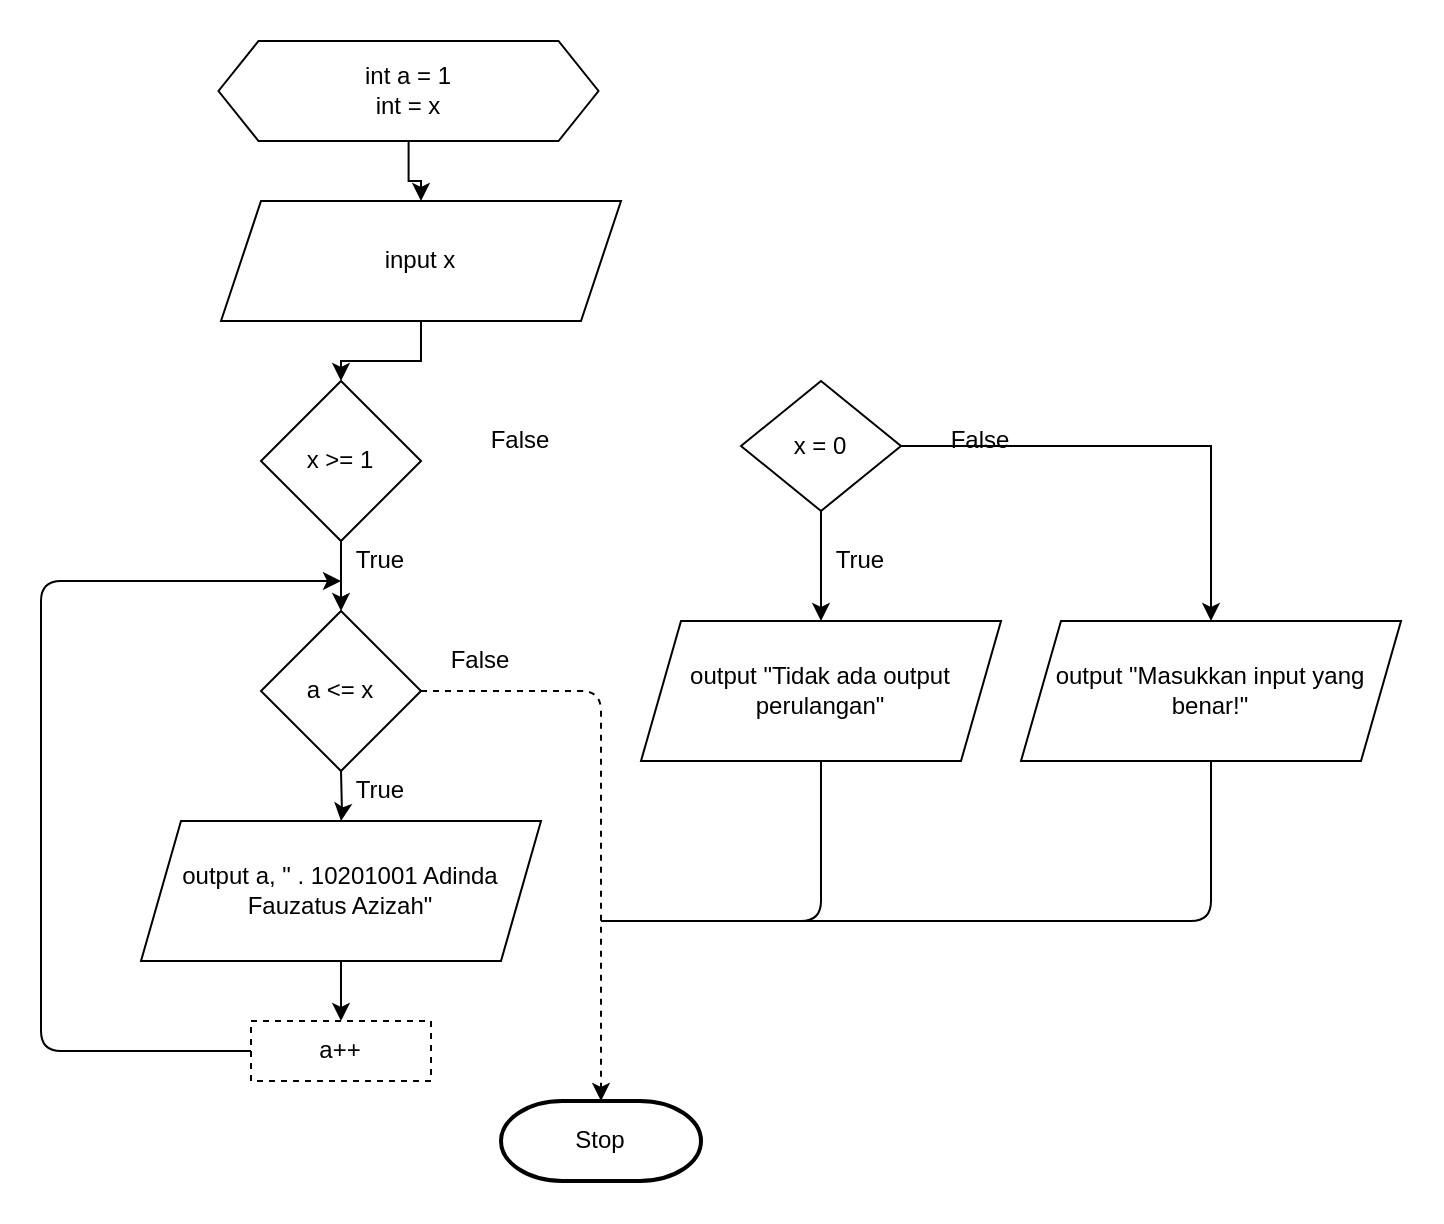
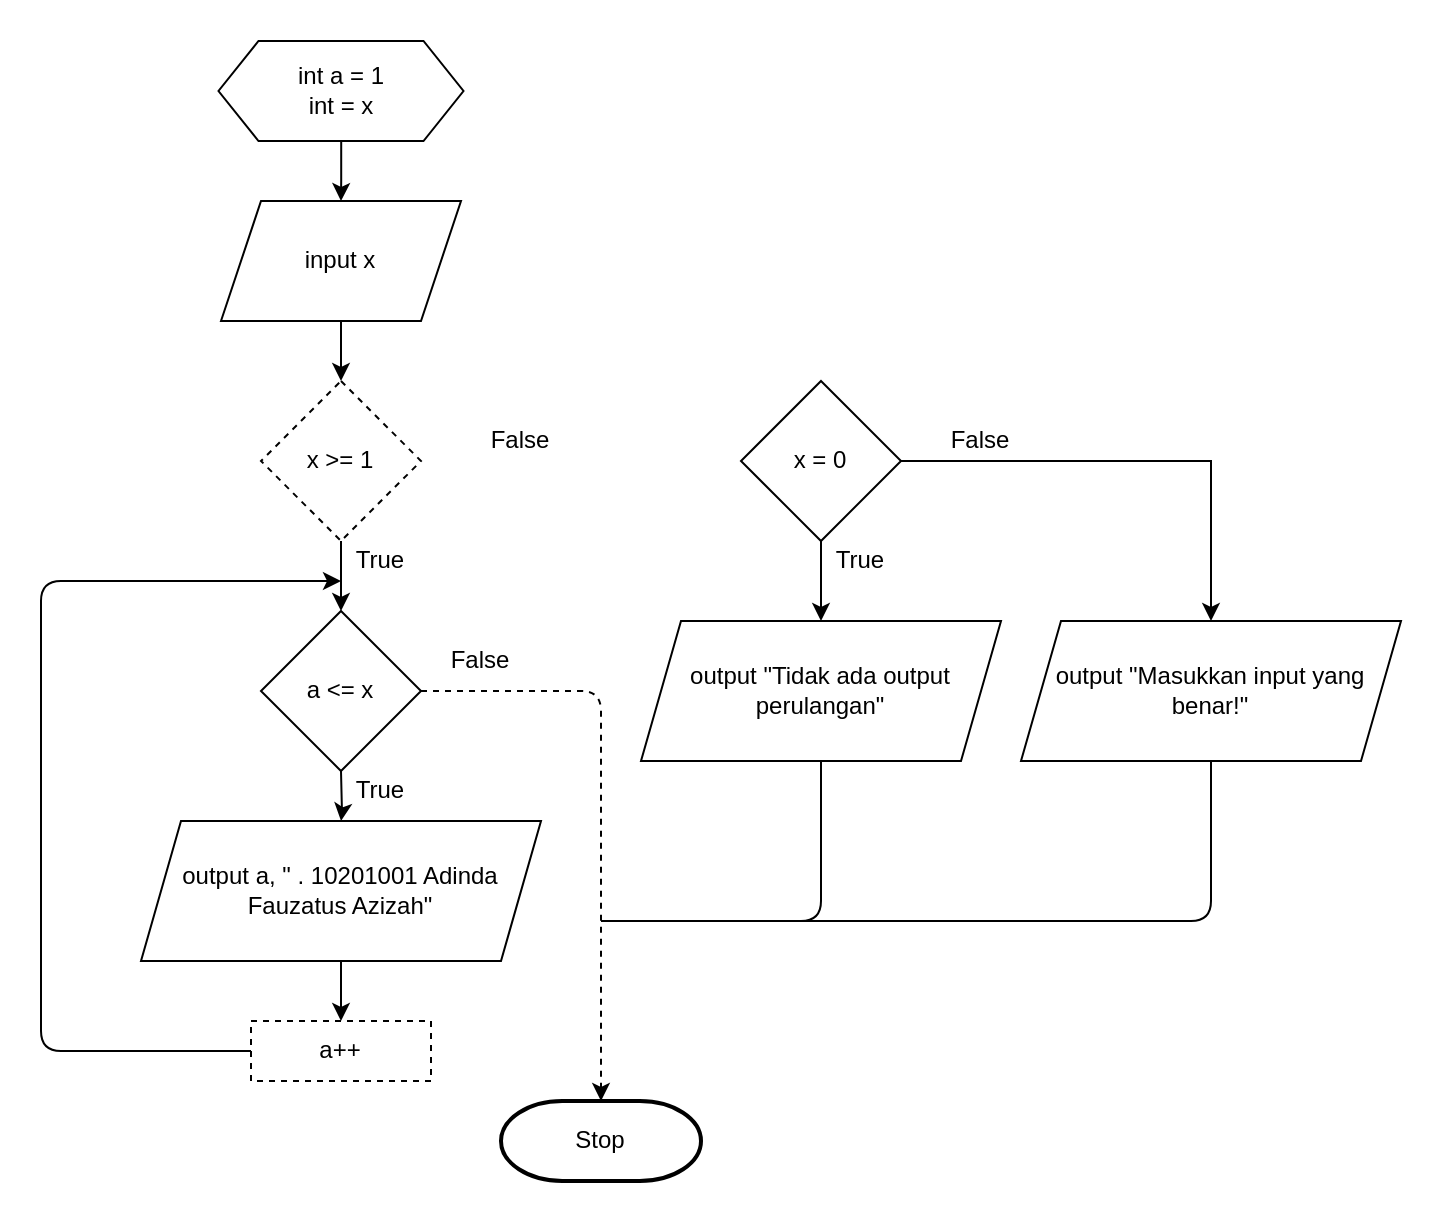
node "int a = 1 int = x": size 380x100 -> 245x100
node "input x": size 400x120 -> 240x120
node "x = 0": size 160x130 -> 160x160
node "x >= 1": style solid -> dashed
